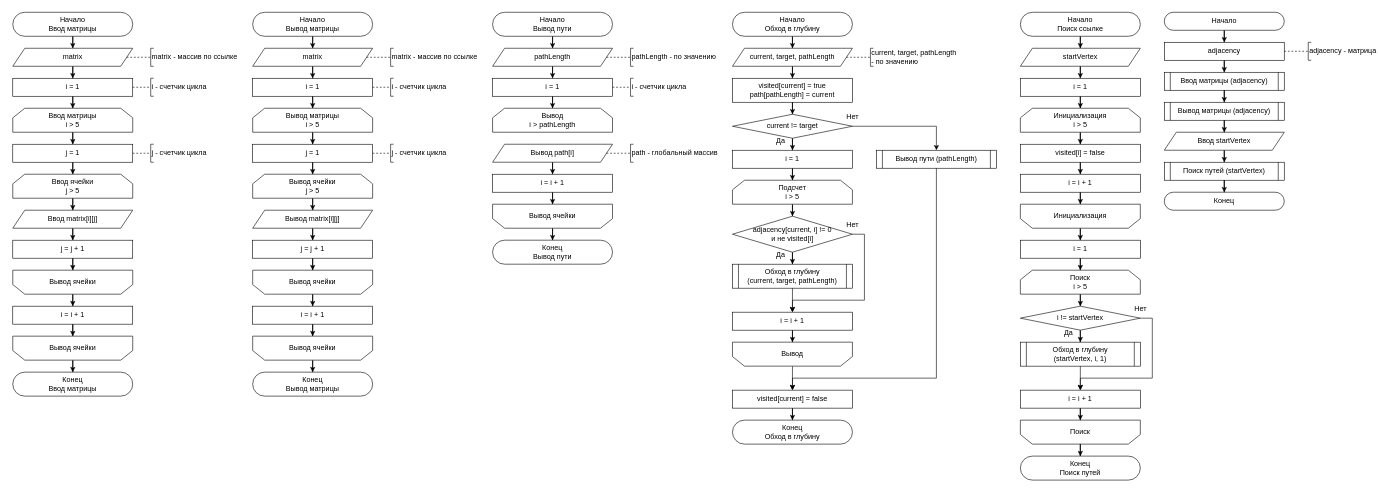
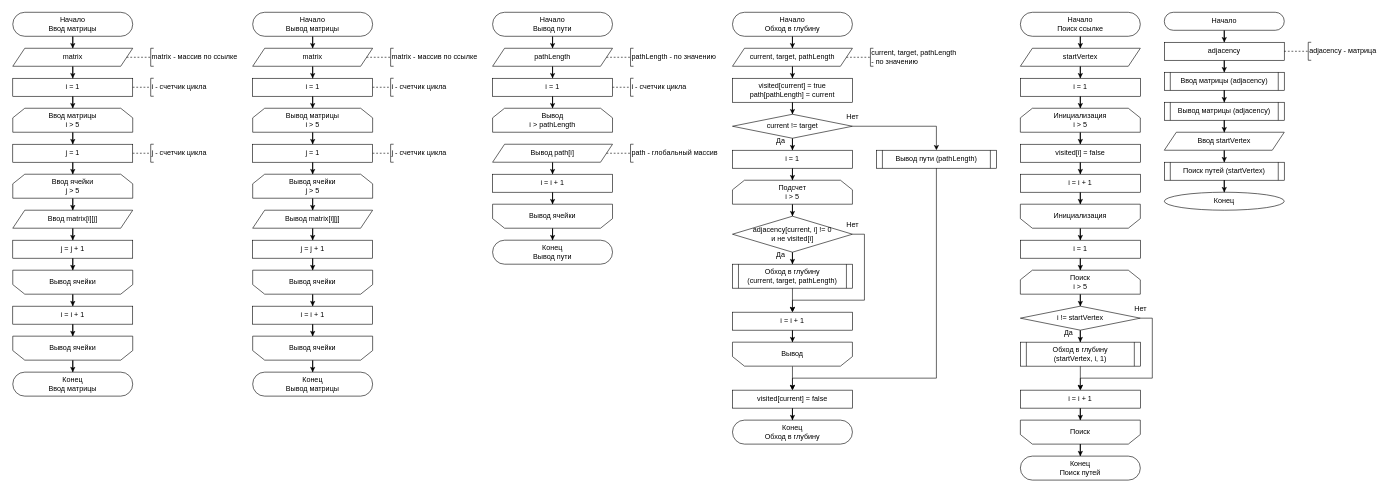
node "Конец": shape rounded rectangle -> ellipse
